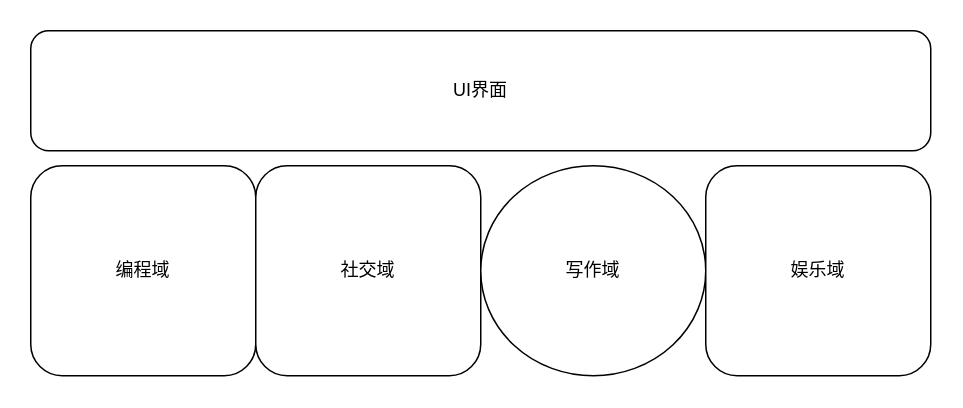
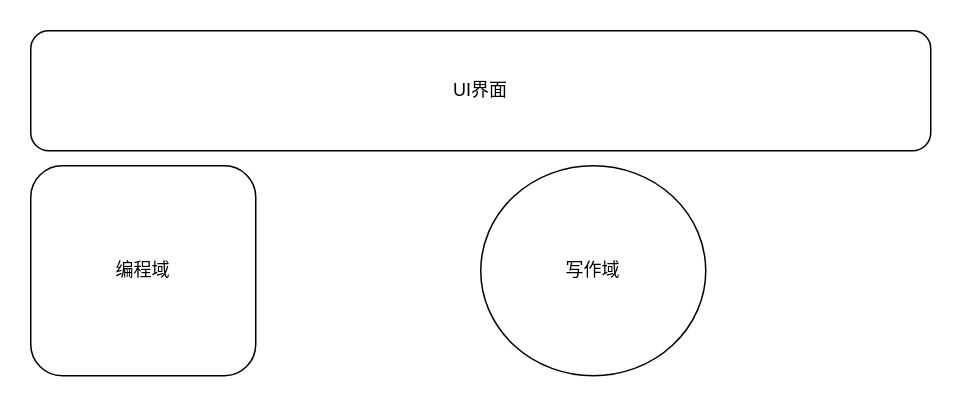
node "社交域": removed
node "娱乐域": removed
